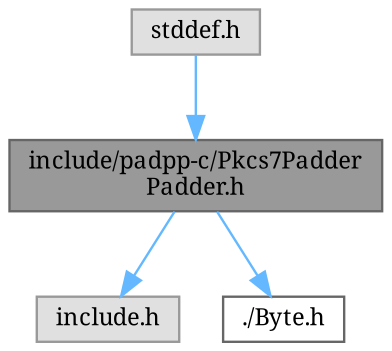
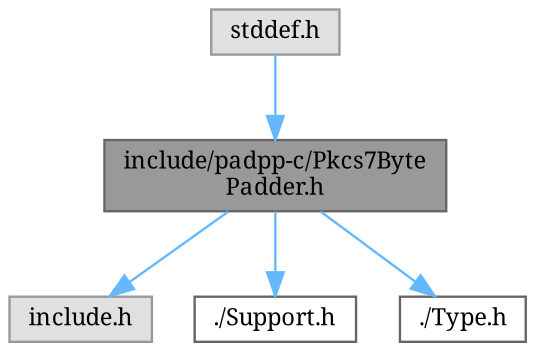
node "include/padpp-c/Pkcs7Padder Padder.h": label "include/padpp-c/Pkcs7Padder Padder.h" -> "include/padpp-c/Pkcs7Byte Padder.h"
node "./Byte.h": label "./Byte.h" -> "./Support.h"
node "./Type.h": added
